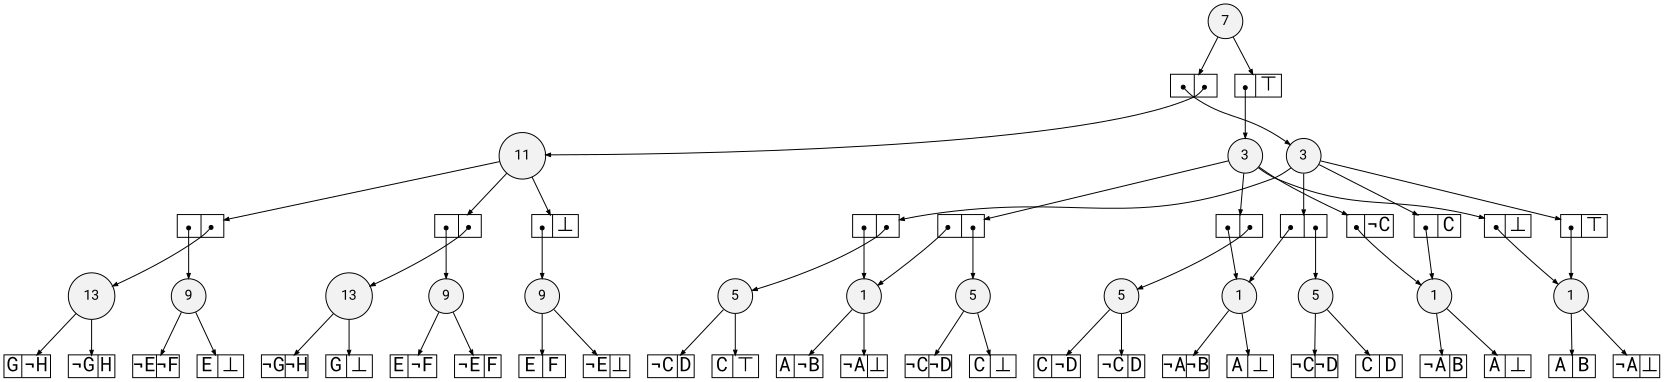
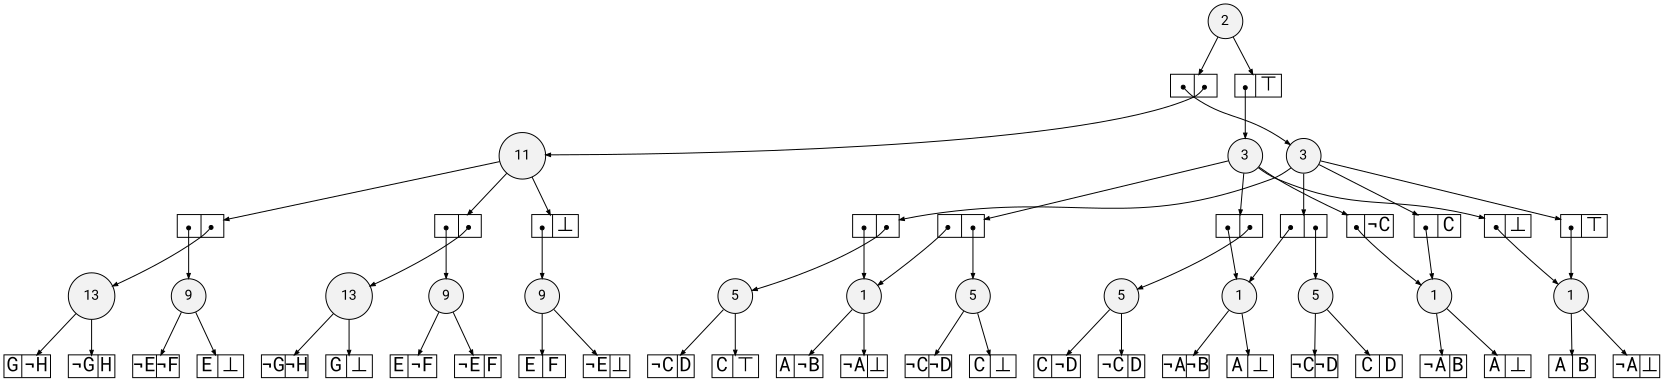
node "7": label "7" -> "2"
